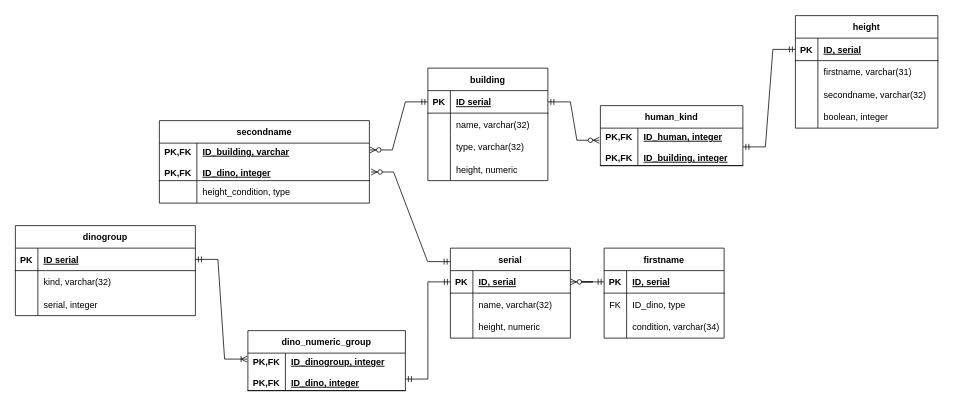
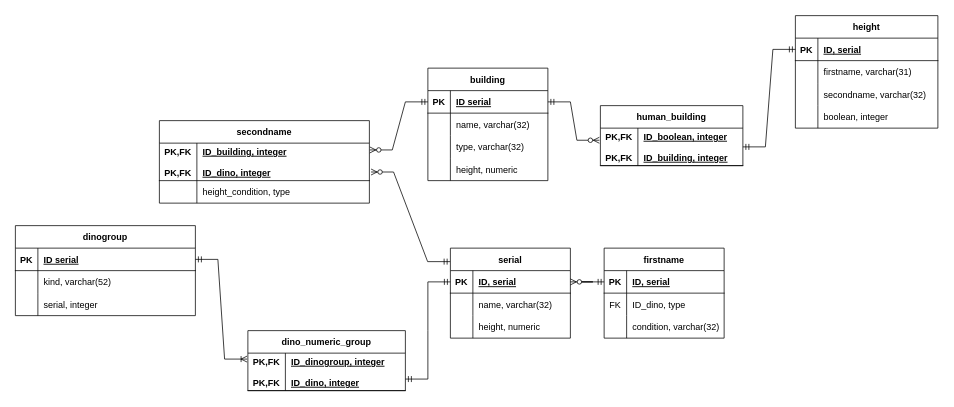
node "human_kind": label "human_kind" -> "human_building"
node "ID_human, integer ID_building, integer": label "ID_human, integer ID_building, integer" -> "ID_boolean, integer ID_building, integer"
node "ID_building, varchar ID_dino, integer": label "ID_building, varchar ID_dino, integer" -> "ID_building, integer ID_dino, integer"
node "kind, varchar(32)": label "kind, varchar(32)" -> "kind, varchar(52)"
node "condition, varchar(34)": label "condition, varchar(34)" -> "condition, varchar(32)"
